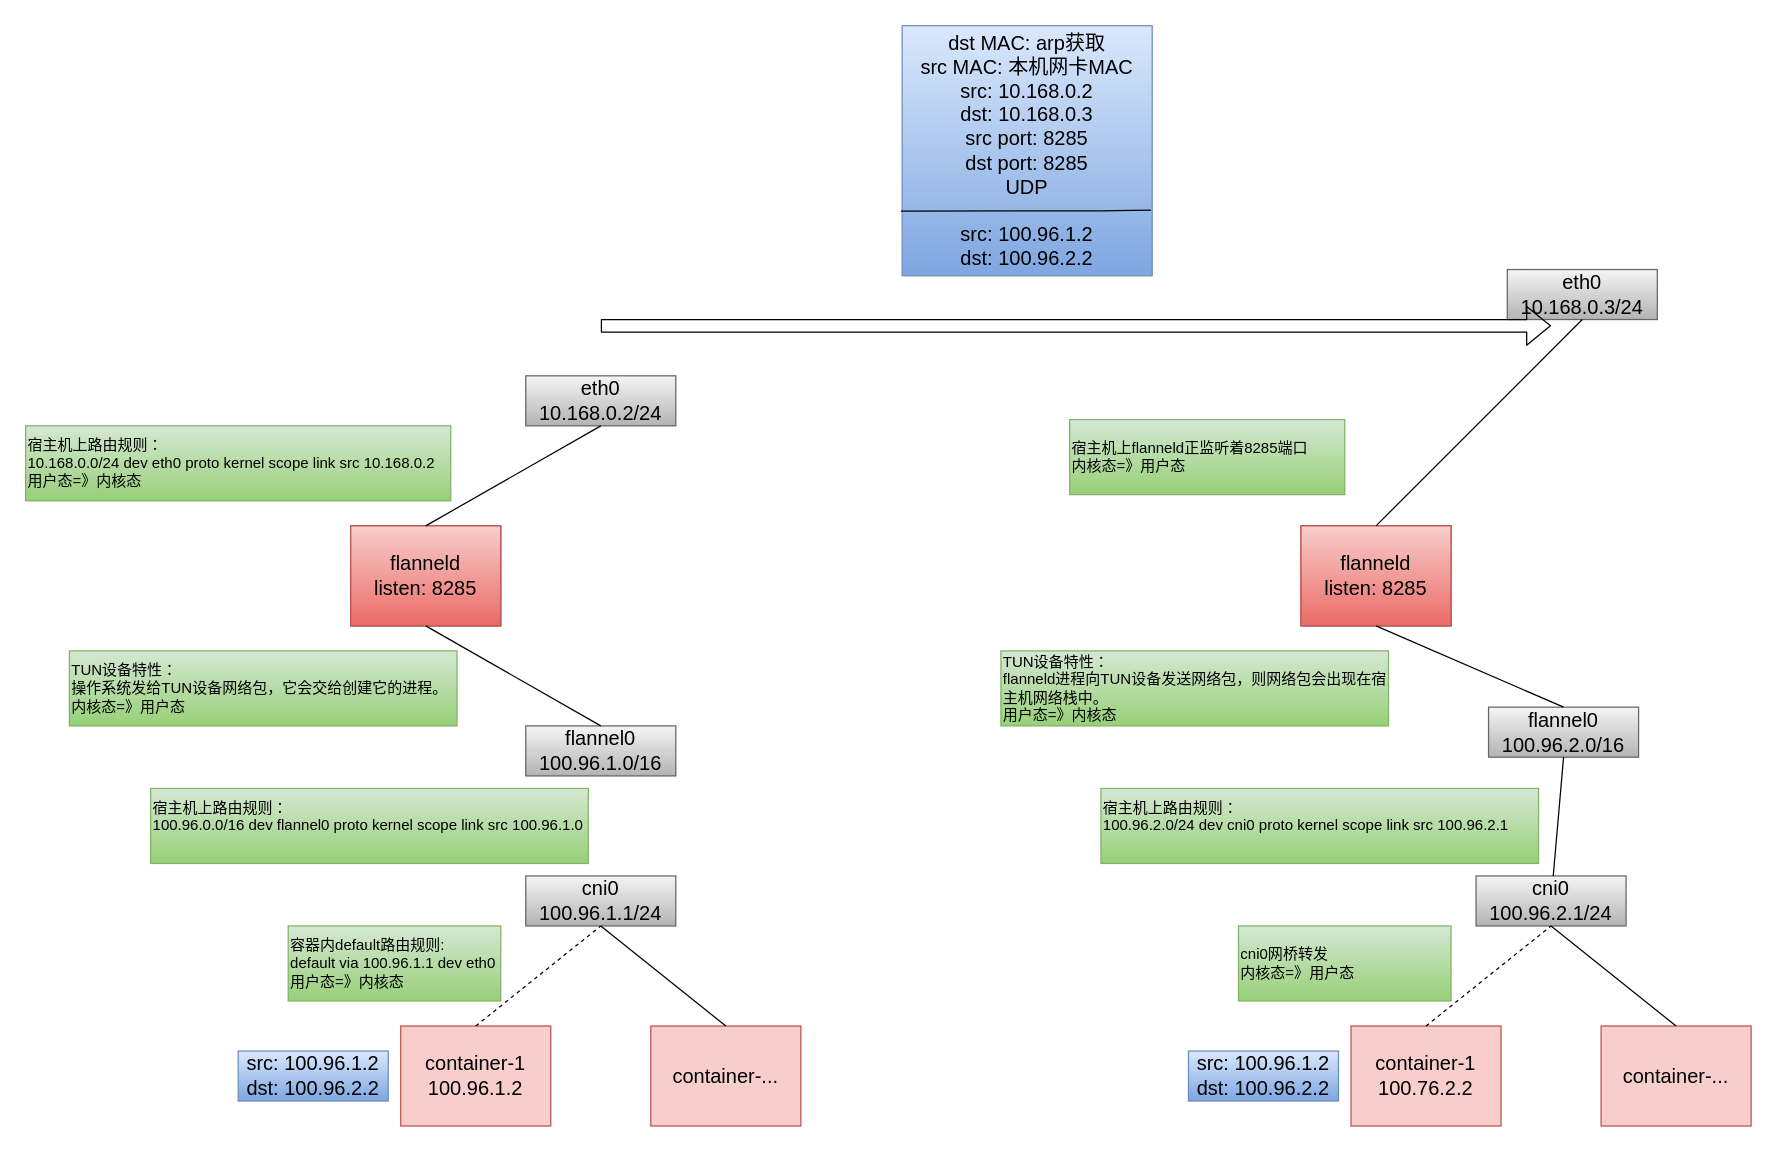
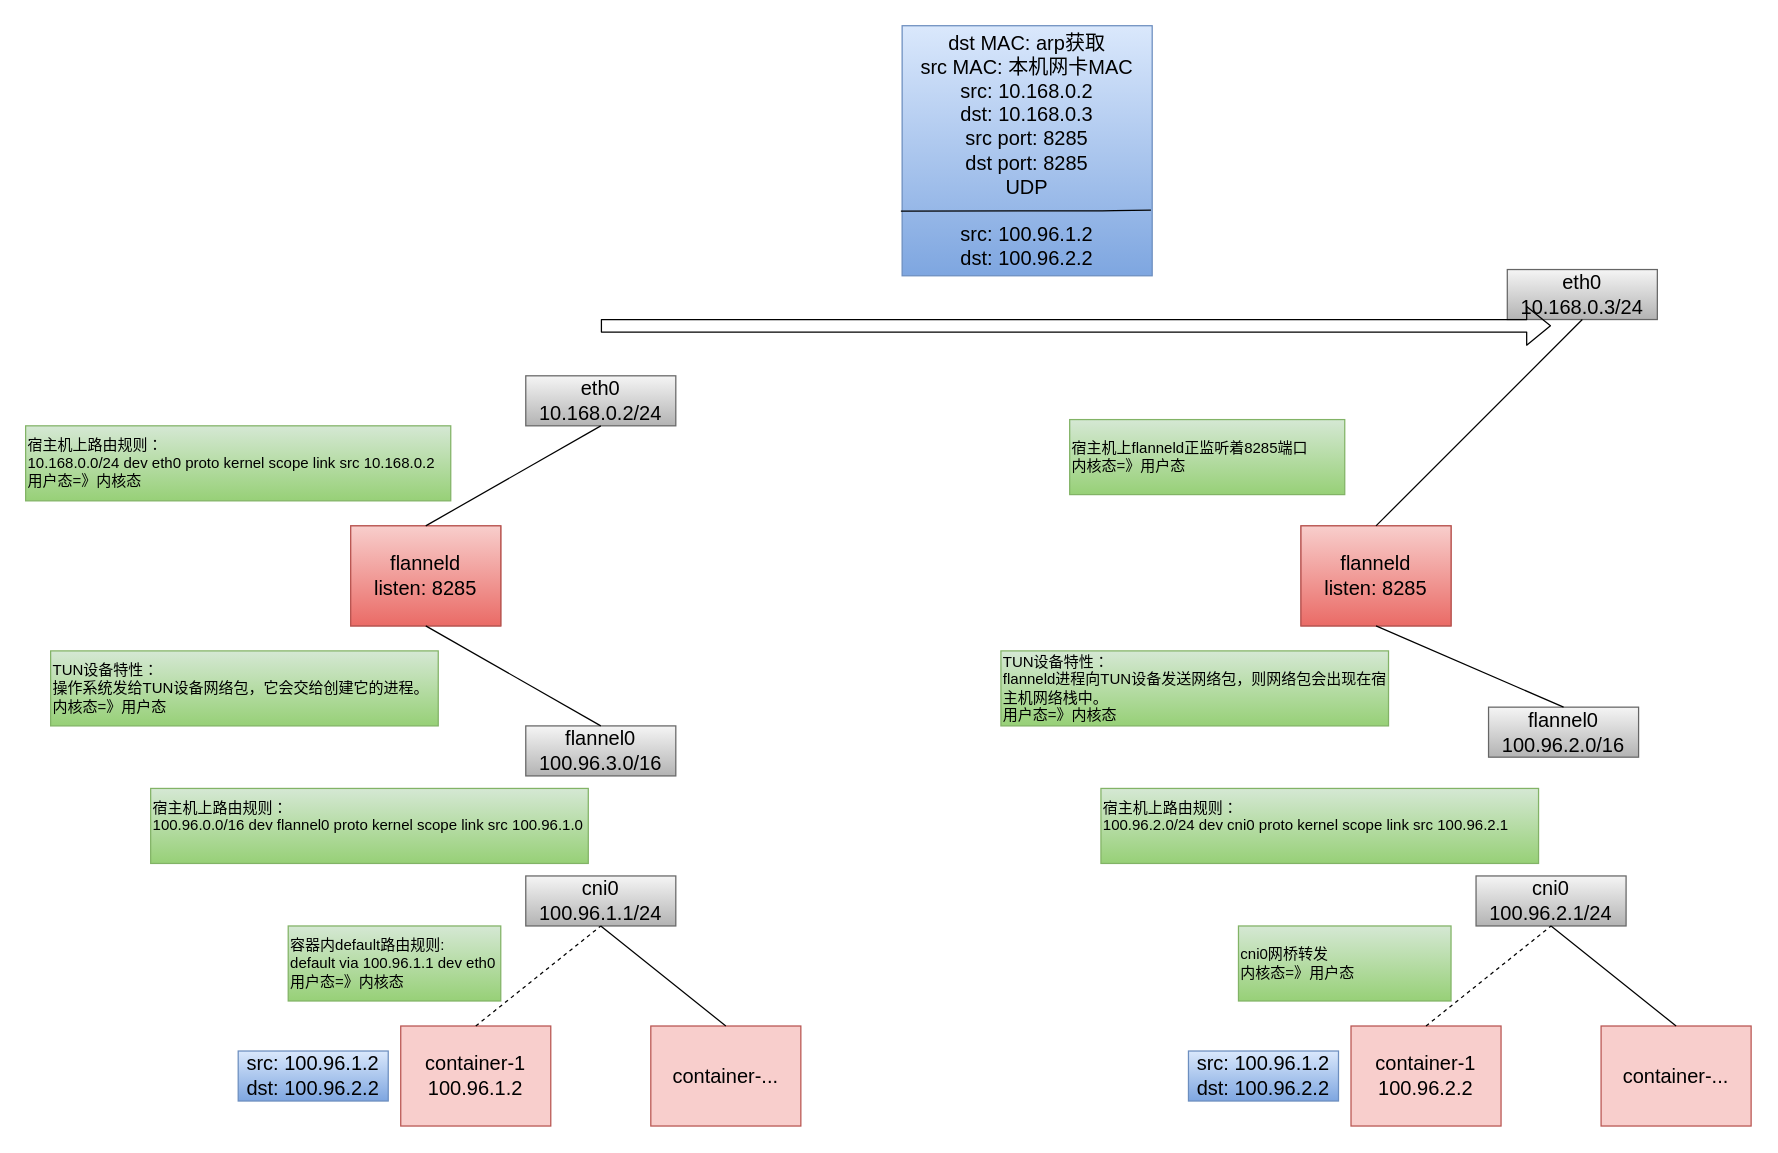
node "TUN设备特性： 操作系统发给TUN设备网络包，它会交给创建它的进程。 内核态=》用户态": moved (263, 688) -> (244, 688)
node "flannel0 100.96.1.0/16": label "flannel0 100.96.1.0/16" -> "flannel0 100.96.3.0/16"
edge "flannel0 100.96.2.0/16" -- "cni0 100.96.2.1/24": removed
node "container-1 100.76.2.2": label "container-1 100.76.2.2" -> "container-1 100.96.2.2"
